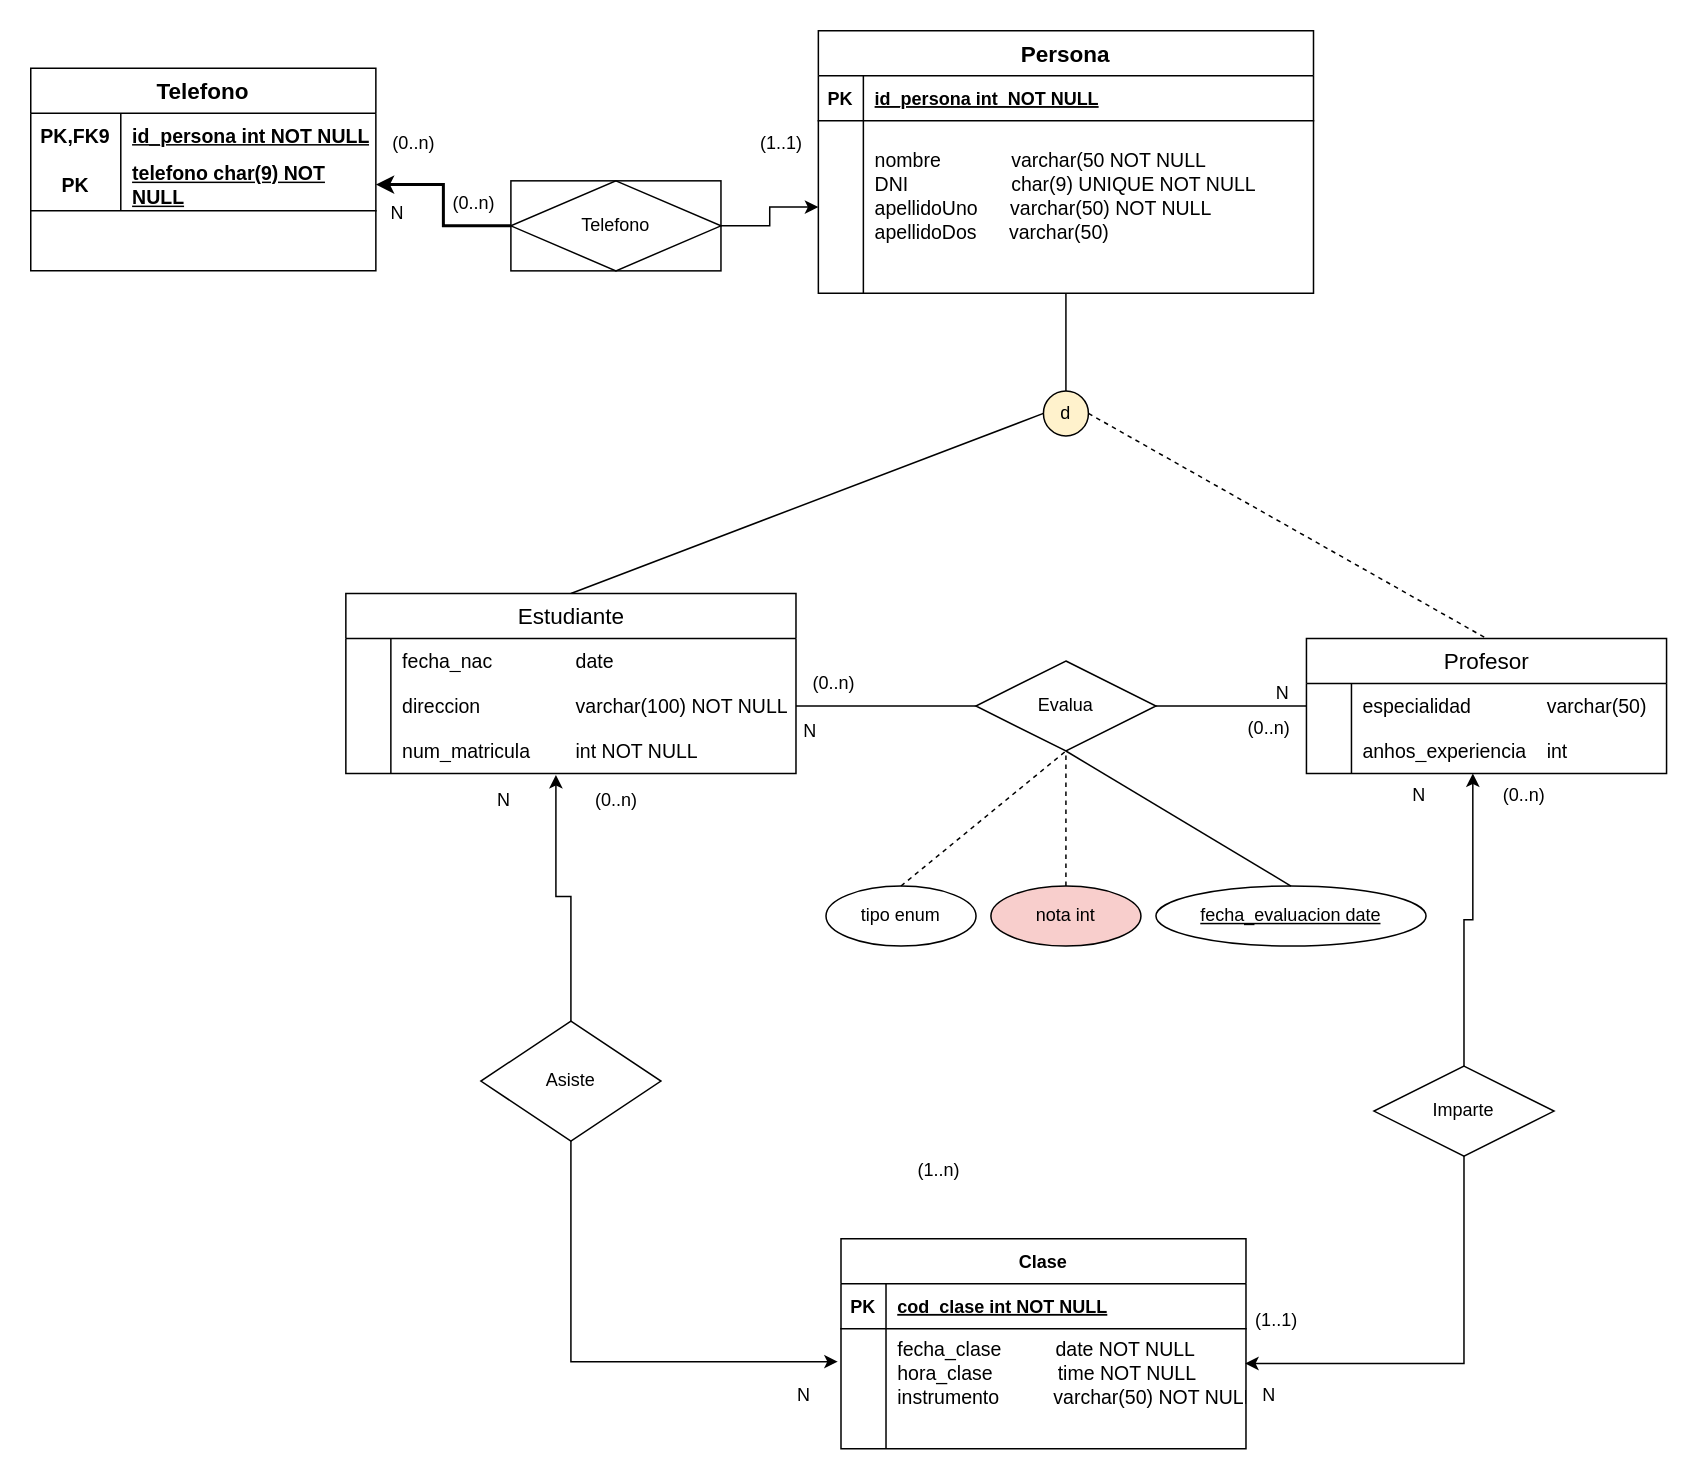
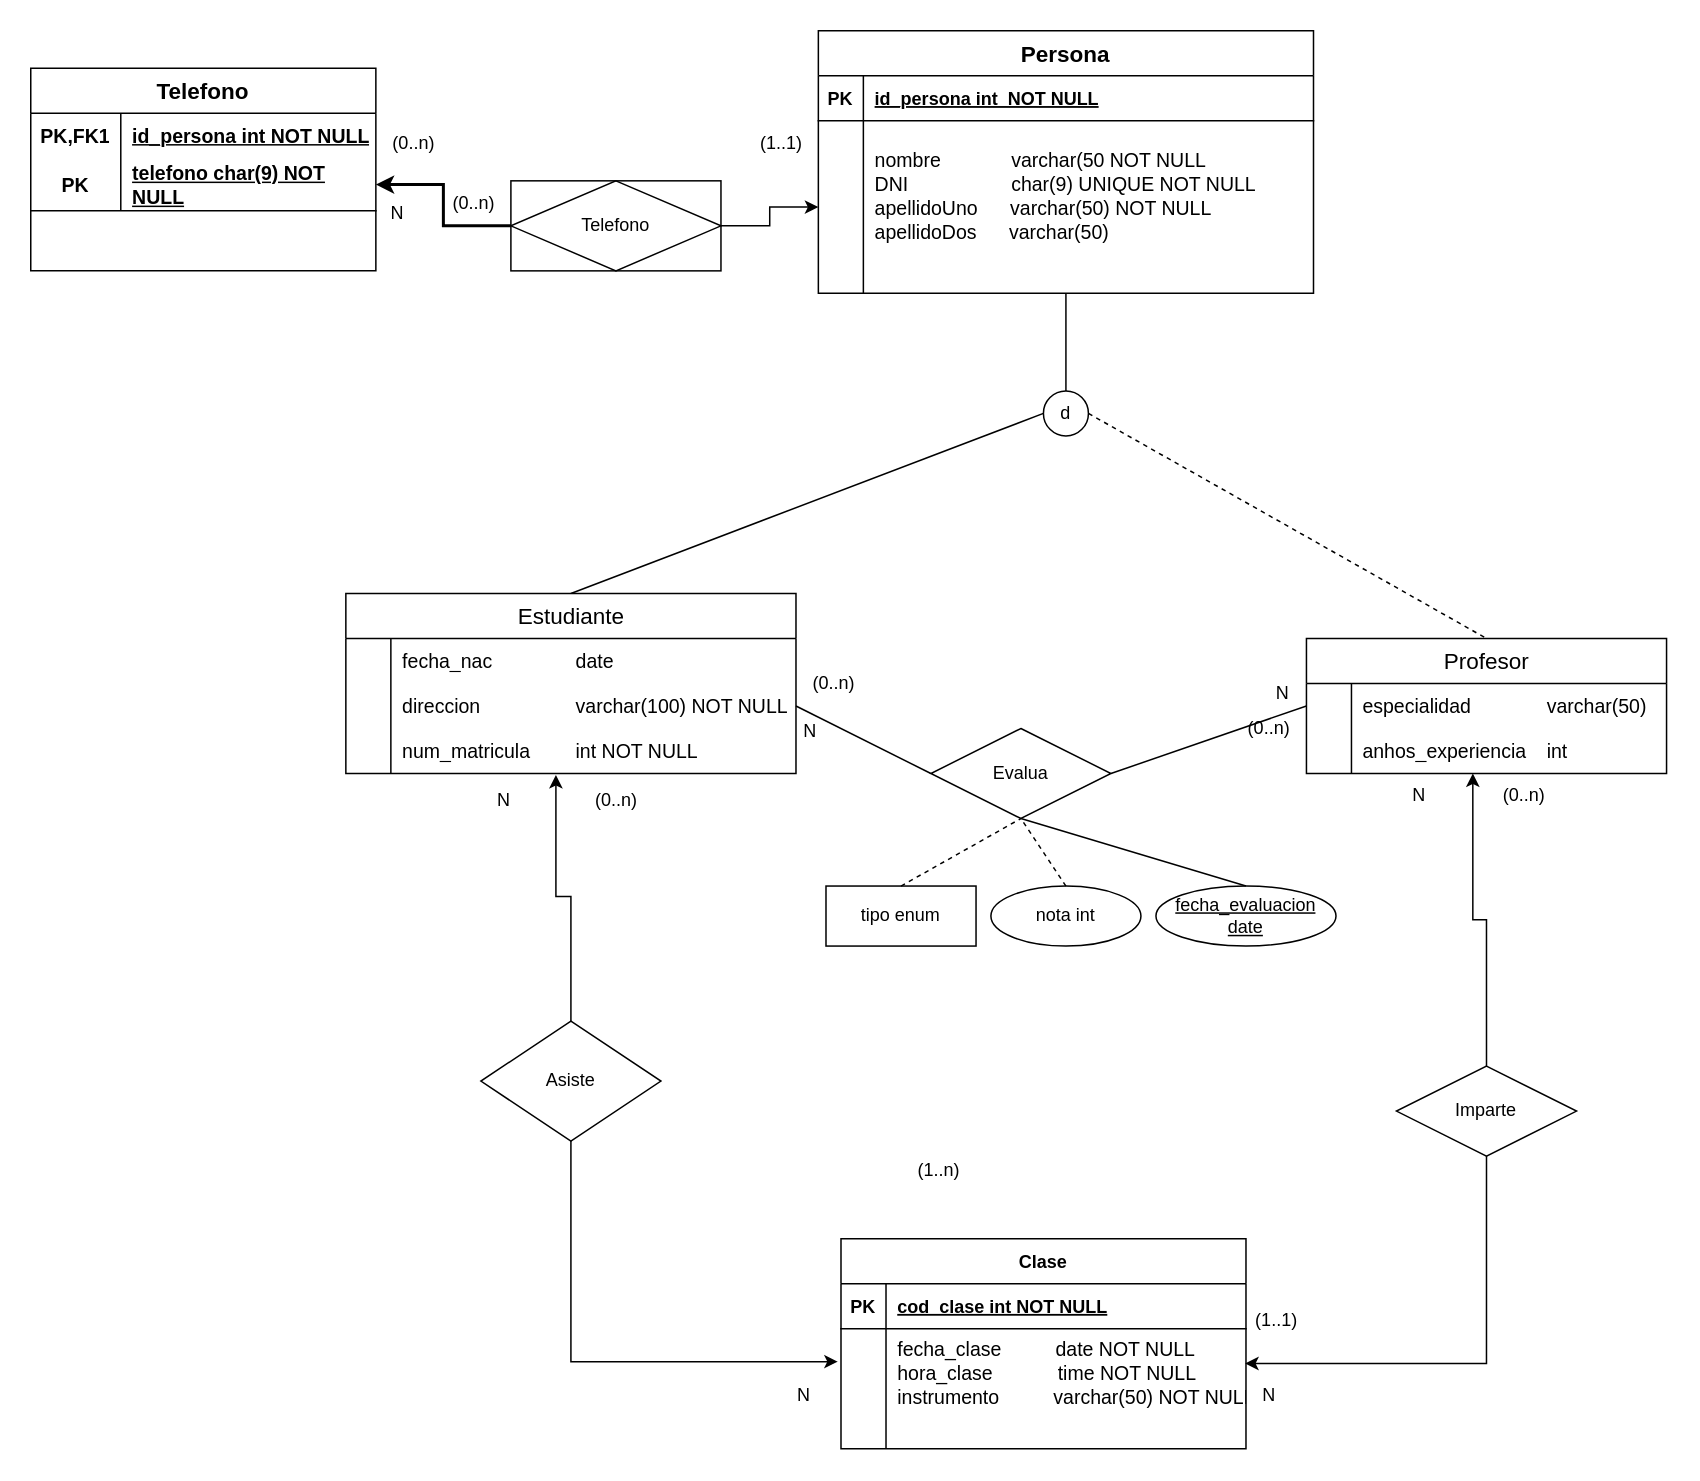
node "PK,FK9": label "PK,FK9" -> "PK,FK1"
node "d": fillcolor #fff2cc -> #ffffff
node "Evalua": moved (1066, 706) -> (1021, 773)
node "tipo enum": shape ellipse -> rectangle
node "nota int": fillcolor #f8cecc -> #ffffff
node "fecha_evaluacion date": size 270x60 -> 180x60
node "Imparte": moved (1464, 1111) -> (1486, 1111)
